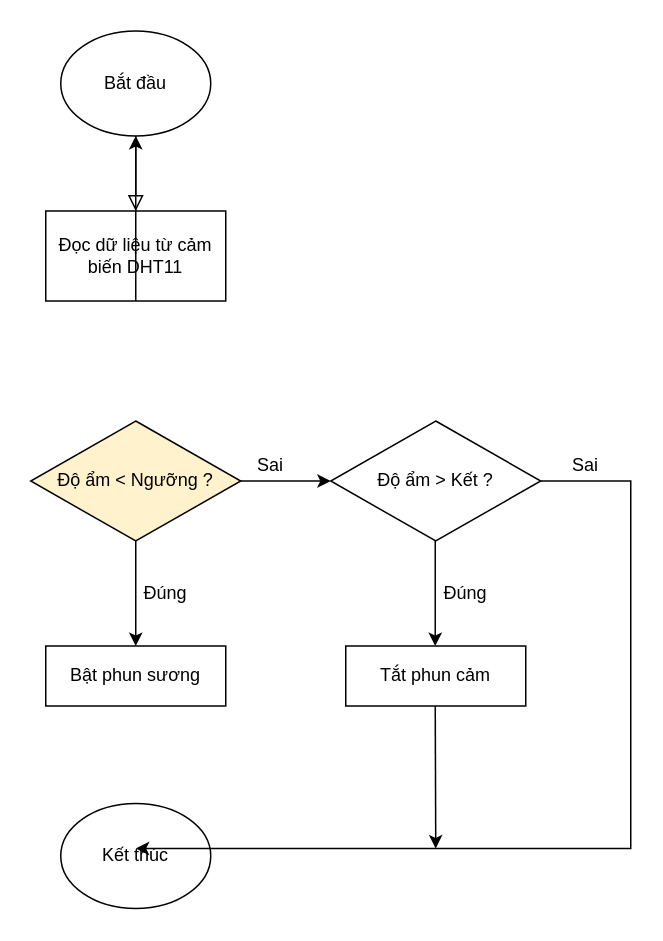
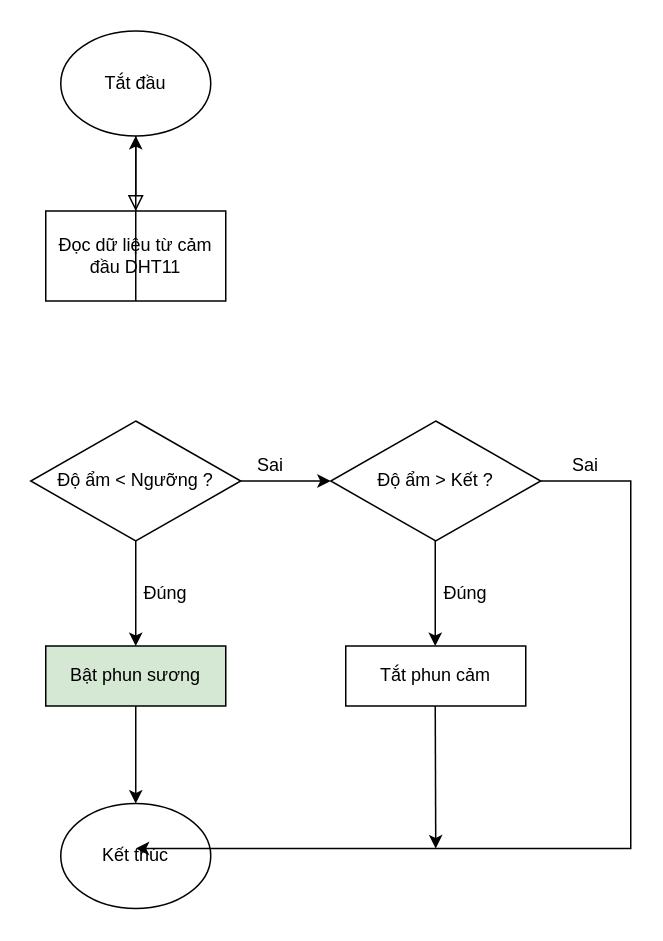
node "Bắt đầu": label "Bắt đầu" -> "Tắt đầu"
node "Đọc dữ liệu từ cảm biến DHT11": label "Đọc dữ liệu từ cảm biến DHT11" -> "Đọc dữ liệu từ cảm đầu DHT11"
node "Độ ẩm < Ngưỡng ?": fillcolor #fff2cc -> #ffffff
node "Bật phun sương": fillcolor #ffffff -> #d5e8d4
edge "Bật phun sương" -> "Kết thúc": added
